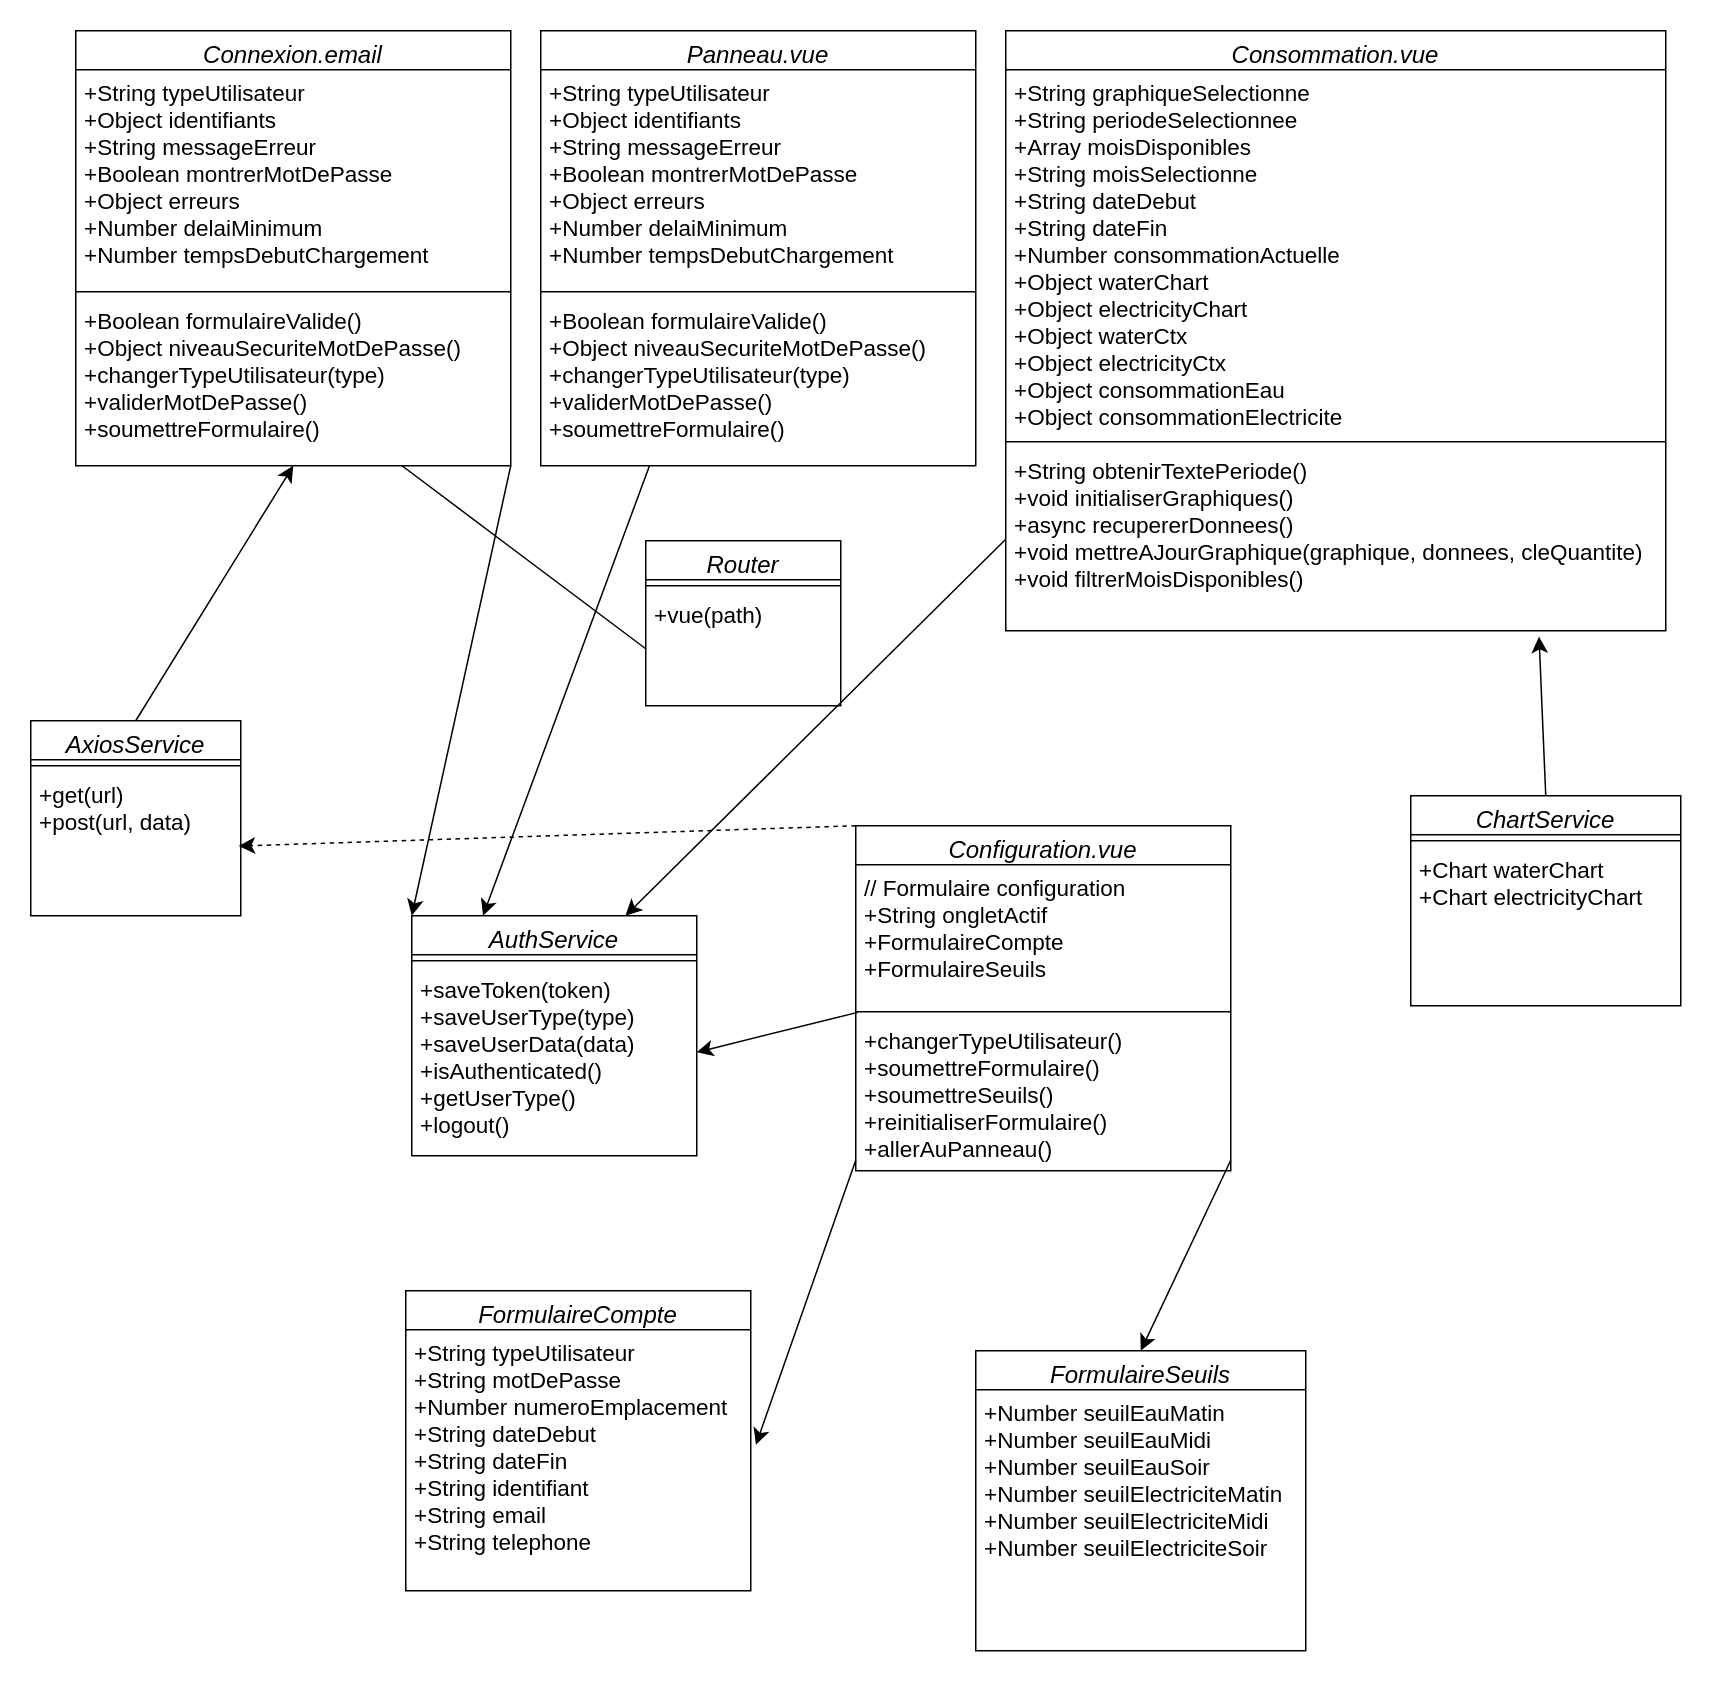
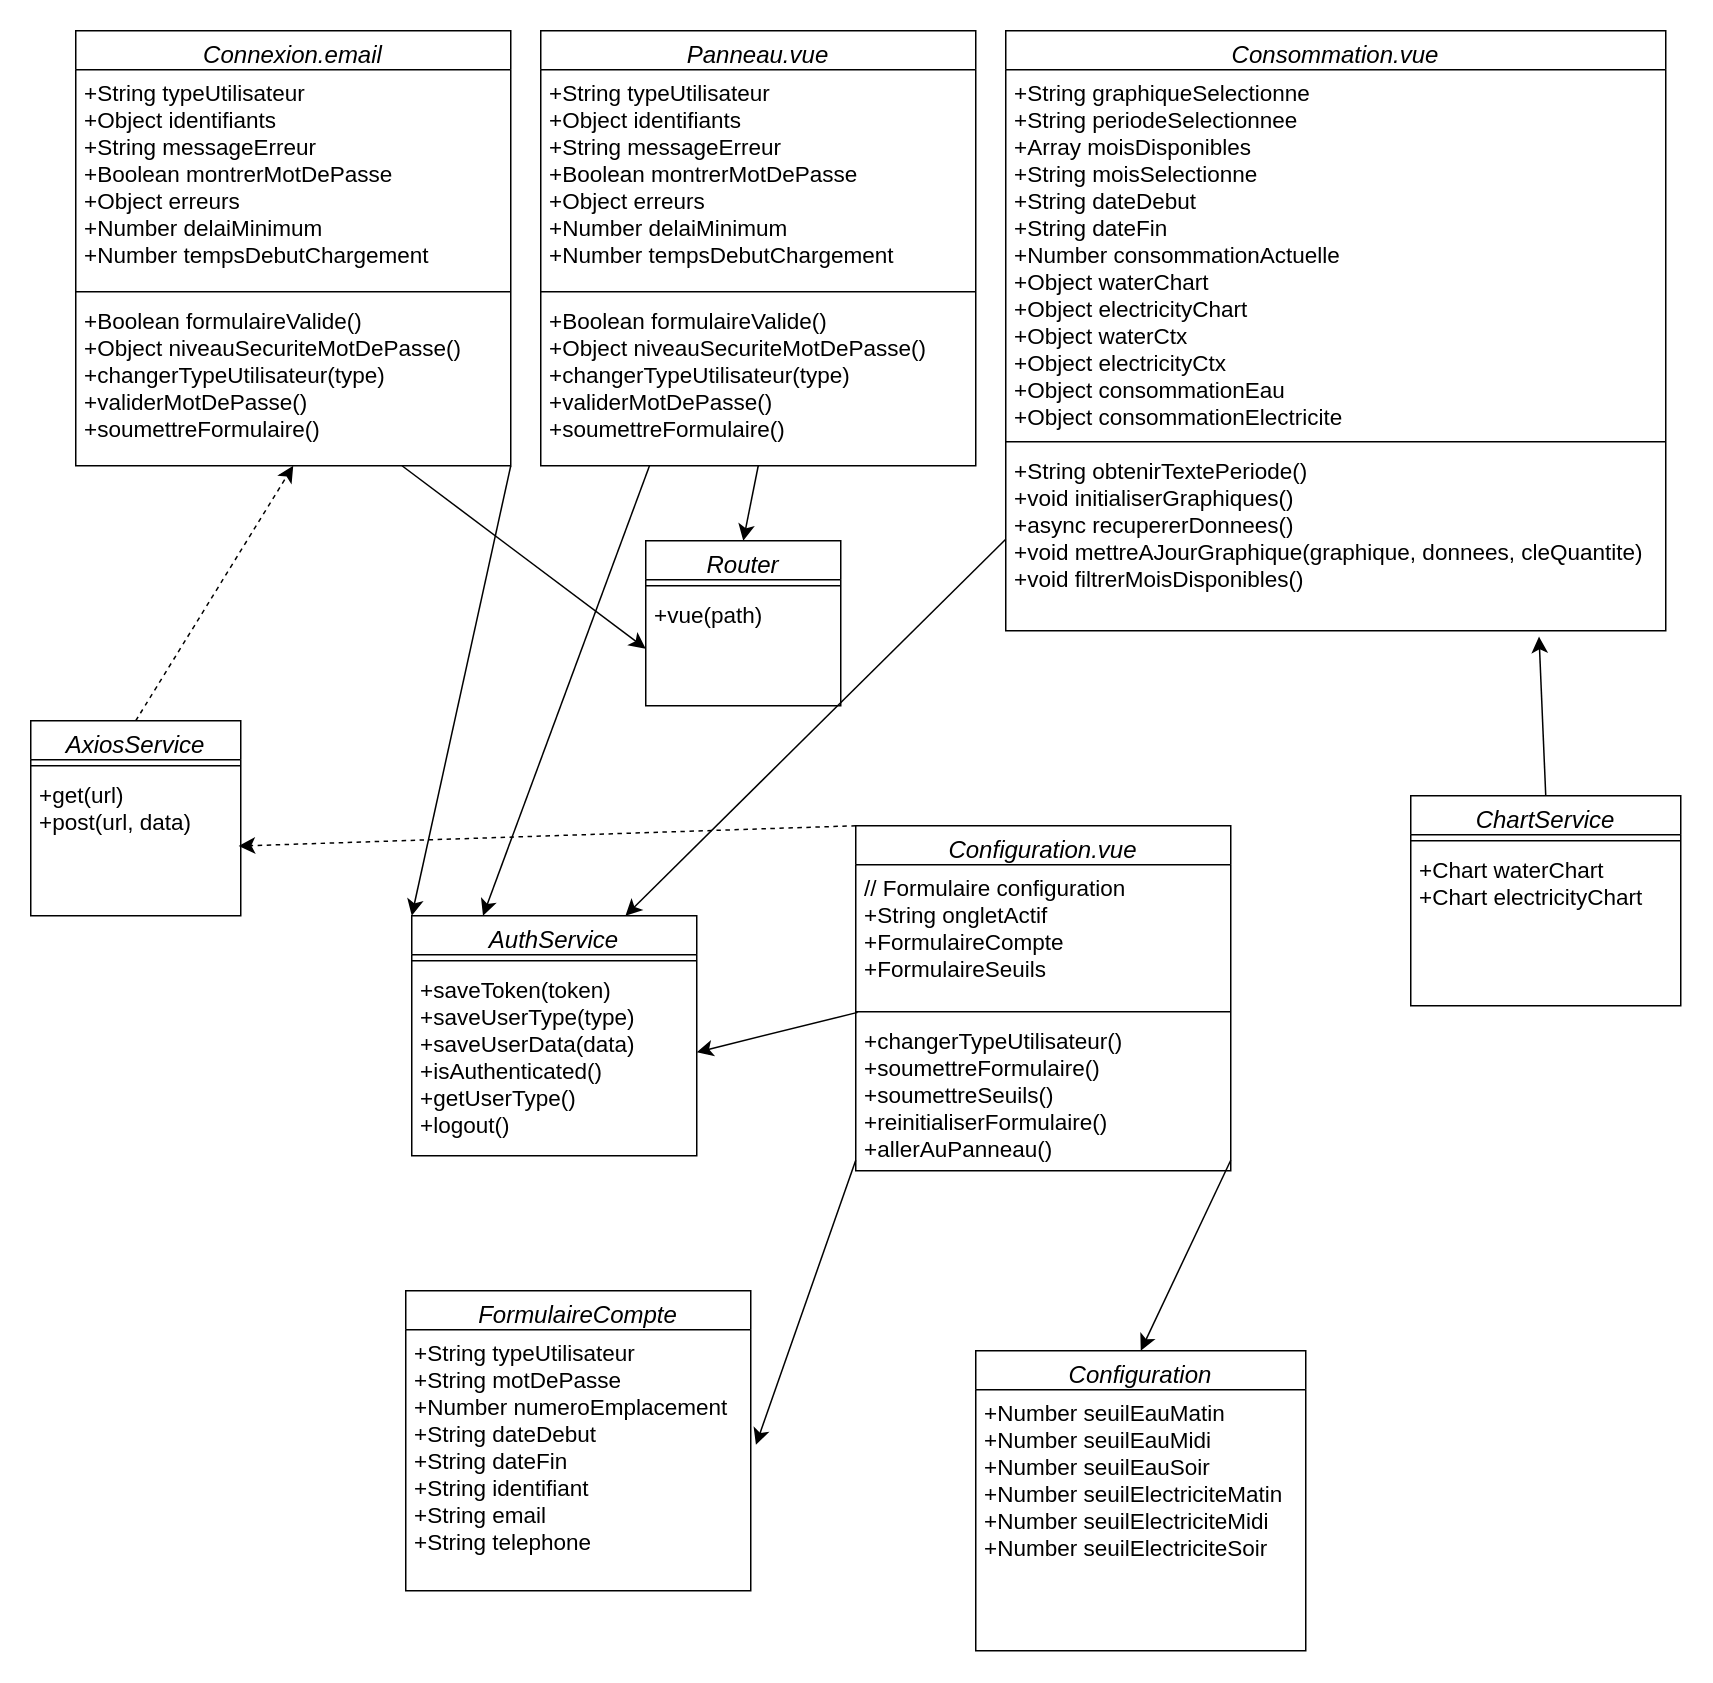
edge "Panneau.vue" -> "Router": added
edge "AxiosService" -> "Connexion.email": style solid -> dashed
edge "Connexion.email" -- "+vue(path)": arrowhead none -> classic
node "FormulaireSeuils": label "FormulaireSeuils" -> "Configuration"
